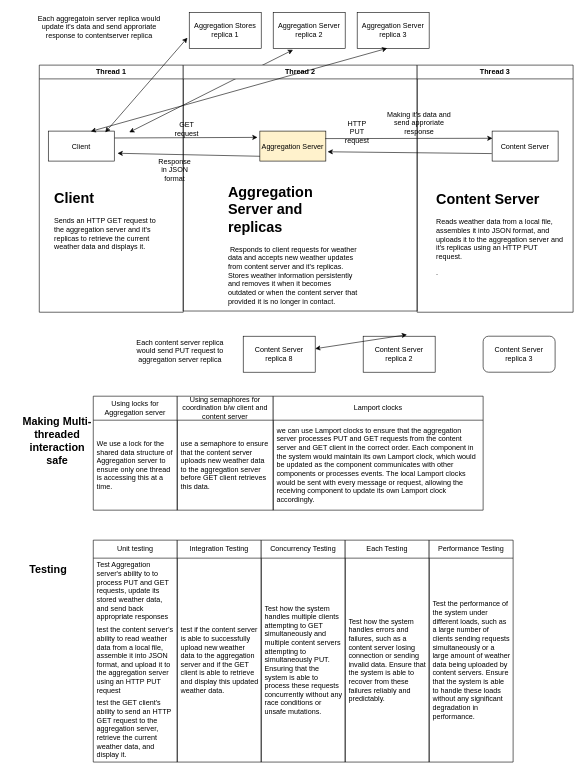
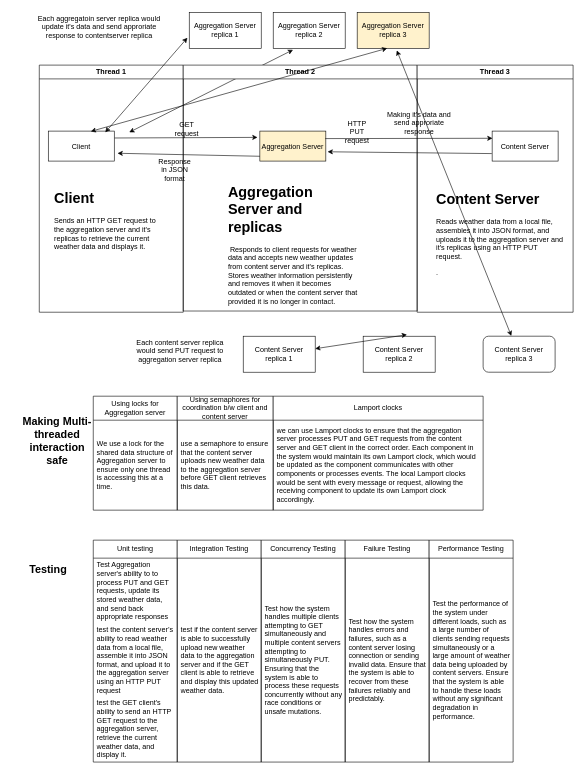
node "Aggregation Stores replica 1": label "Aggregation Stores replica 1" -> "Aggregation Server replica 1"
node "Aggregation Server replica 3": fillcolor #ffffff -> #fff2cc
edge "Aggregation Server replica 3" -- "Content Server replica 3": added
node "Content Server replica 8": label "Content Server replica 8" -> "Content Server replica 1"
node "Each Testing": label "Each Testing" -> "Failure Testing"
